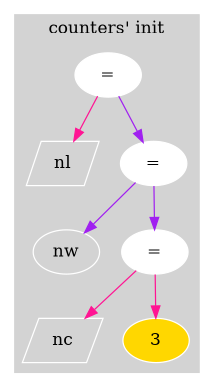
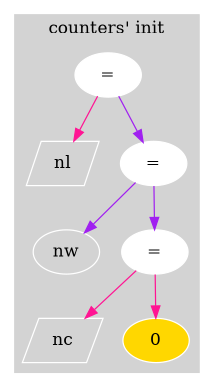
node "3": label "3" -> "0"
